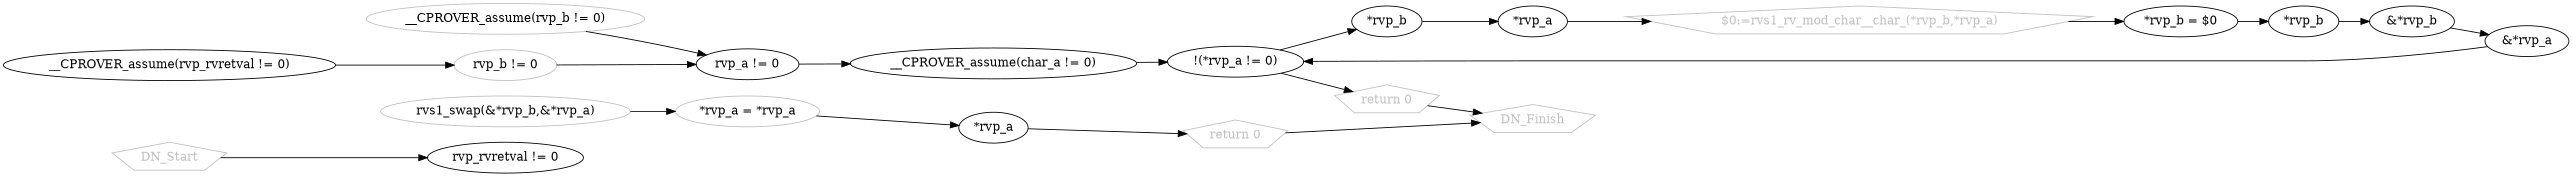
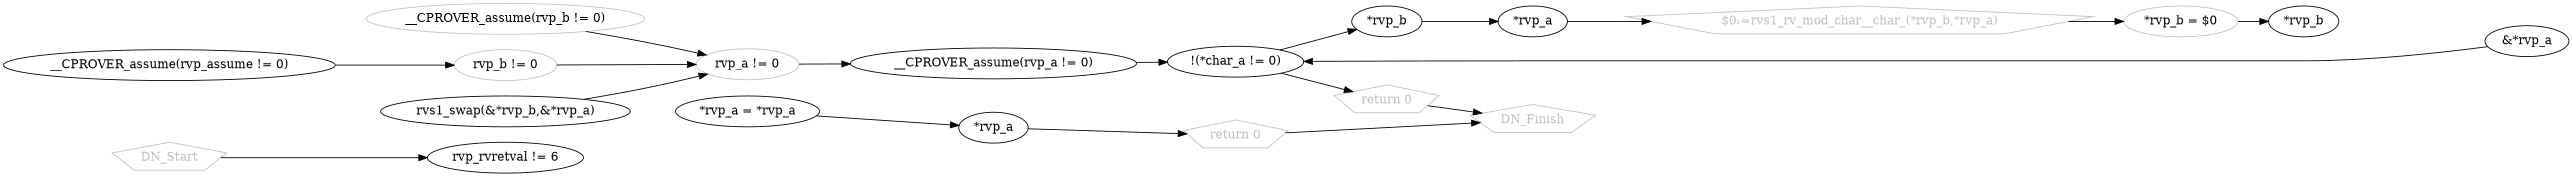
node "*rvp_b = $0": color black -> grey
node "&*rvp_b": removed
node "!(*rvp_a != 0)": label "!(*rvp_a != 0)" -> "!(*char_a != 0)"
node "__CPROVER_assume(char_a != 0)": label "__CPROVER_assume(char_a != 0)" -> "__CPROVER_assume(rvp_a != 0)"
node "rvp_a != 0": color black -> grey
node "__CPROVER_assume(rvp_rvretval != 0)": label "__CPROVER_assume(rvp_rvretval != 0)" -> "__CPROVER_assume(rvp_assume != 0)"
node "rvs1_swap(&*rvp_b,&*rvp_a)": color grey -> black
edge "rvs1_swap(&*rvp_b,&*rvp_a)" -> "*rvp_a = *rvp_a": now "rvs1_swap(&*rvp_b,&*rvp_a)" -> "rvp_a != 0"
node "*rvp_a = *rvp_a": color grey -> black
node "rvp_rvretval != 0": label "rvp_rvretval != 0" -> "rvp_rvretval != 6"
